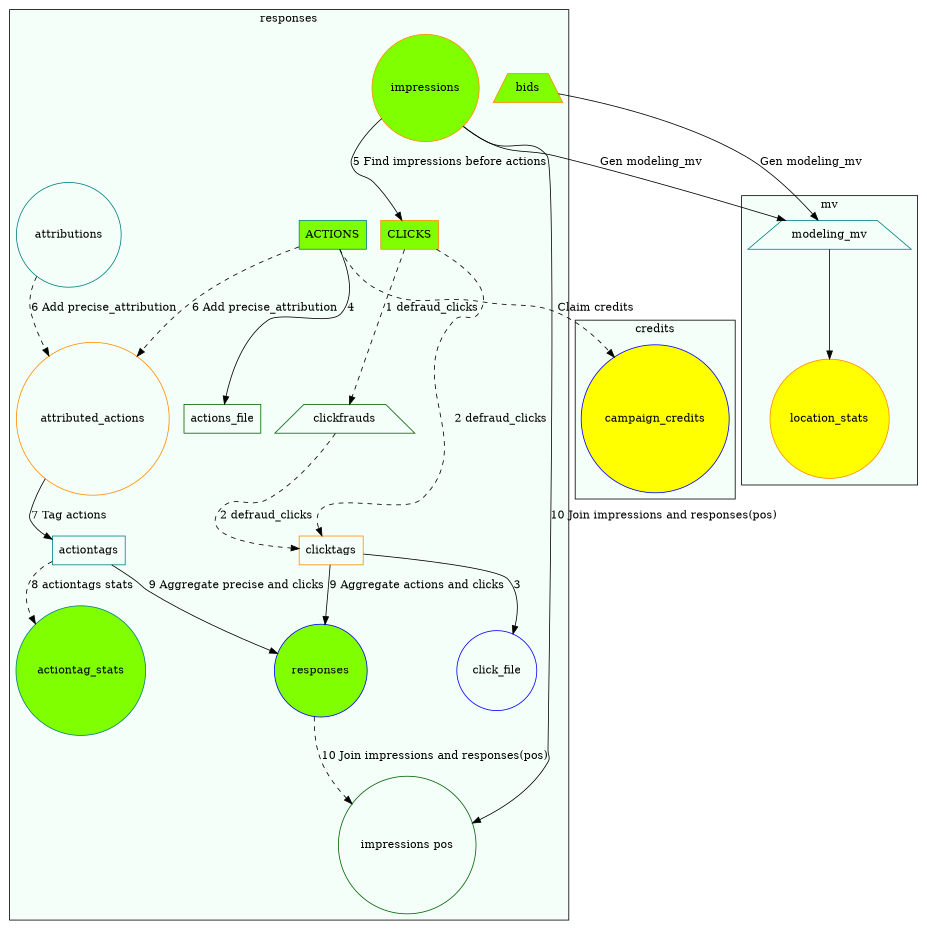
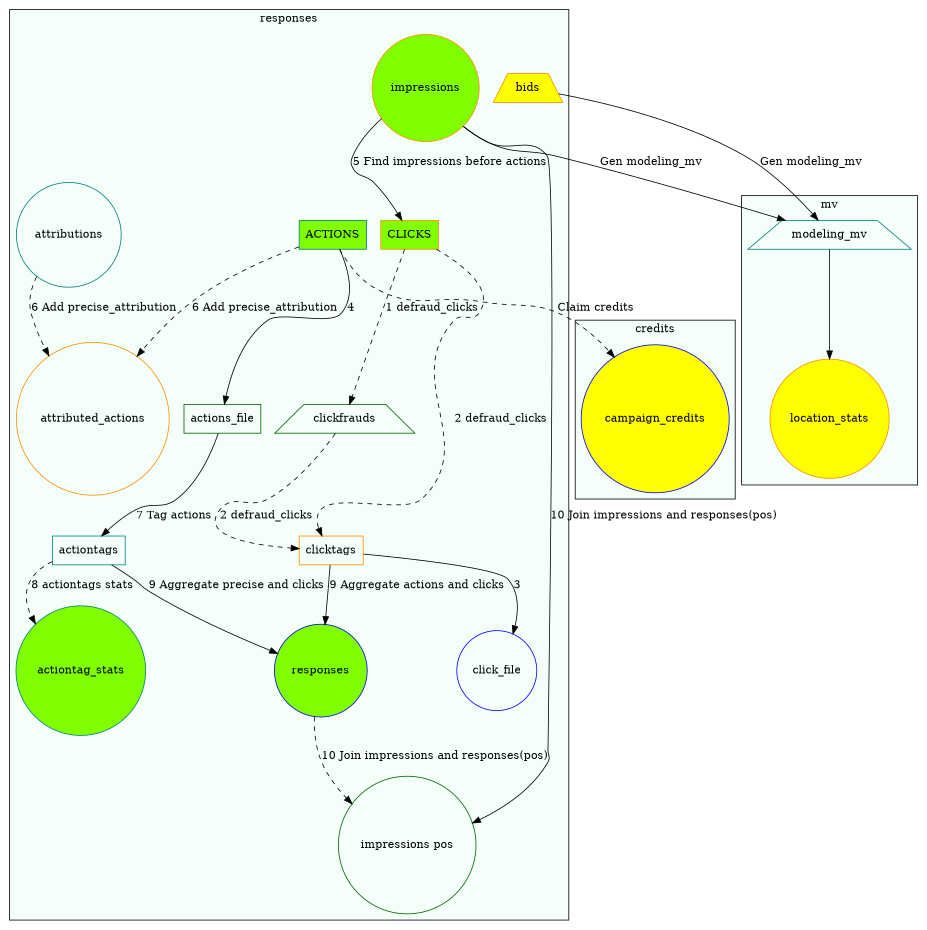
node "bids": fillcolor chartreuse -> yellow
edge "attributed_actions" -> "actiontags": now "actions_file" -> "actiontags"
